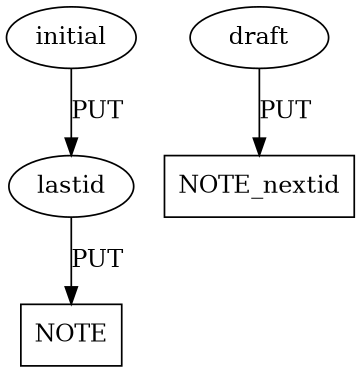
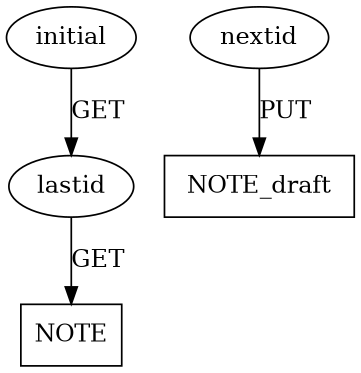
node "draft": label "draft" -> "nextid"
edge "initial" -> "lastid": label "PUT" -> "GET"
node "NOTE_nextid": label "NOTE_nextid" -> "NOTE_draft"
edge "lastid" -> "NOTE": label "PUT" -> "GET"
